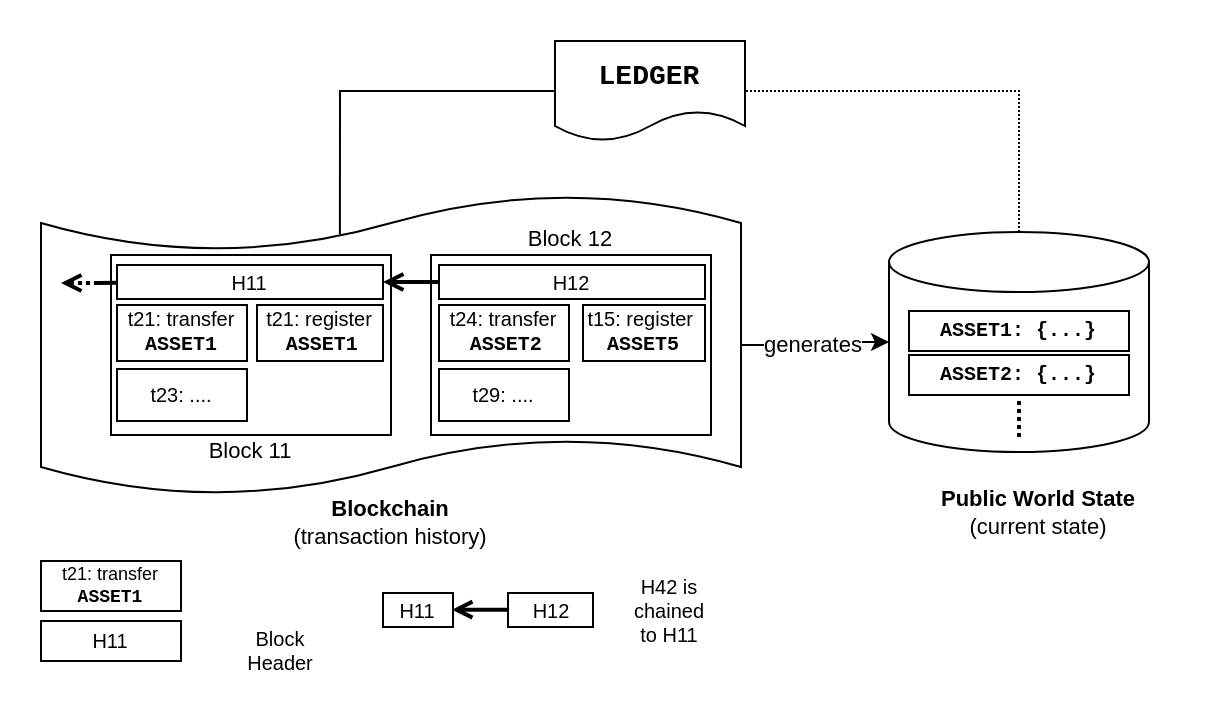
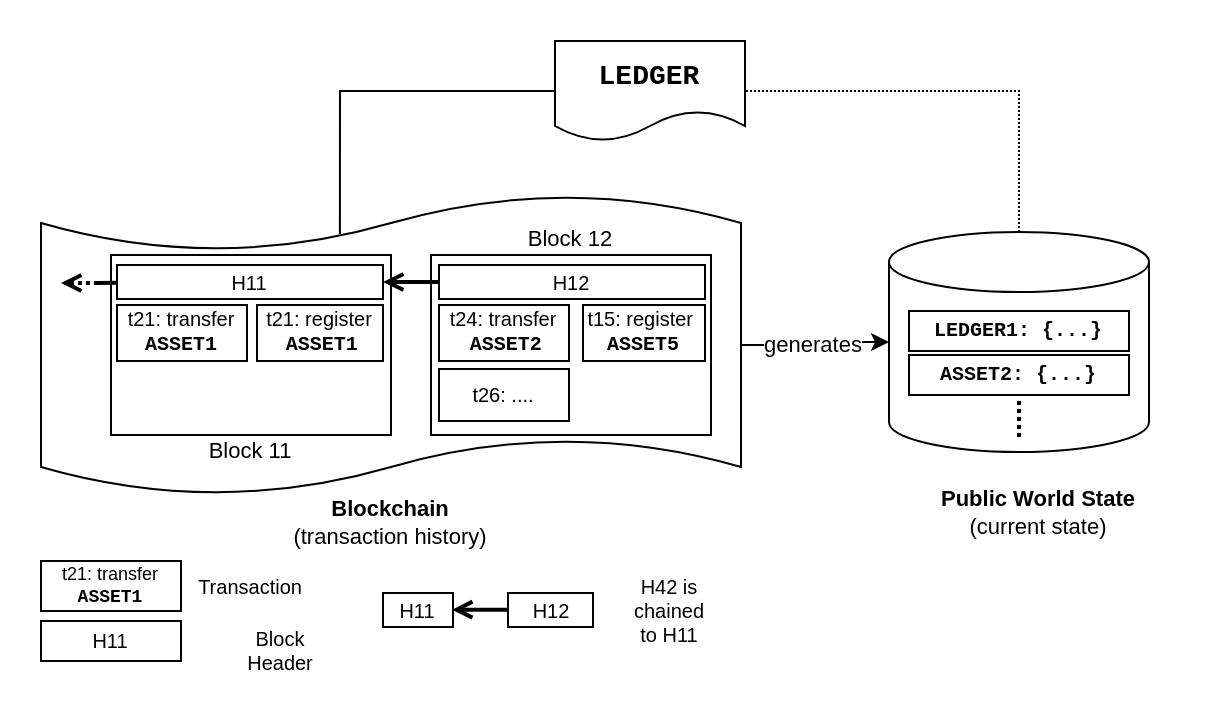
node "ASSET1: {...}": label "ASSET1: {...}" -> "LEDGER1: {...}"
node "t23: ....": removed
node "t29: ....": label "t29: ...." -> "t26: ...."
node "Transaction": added
